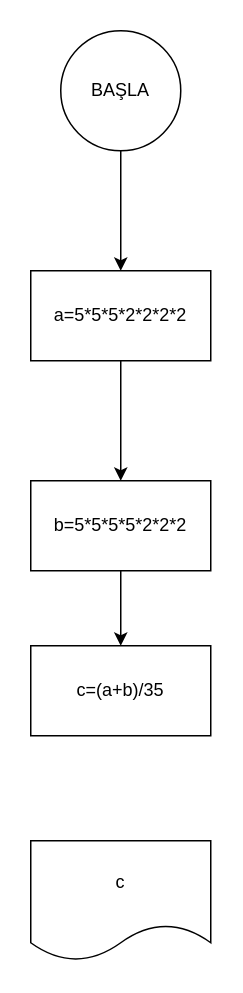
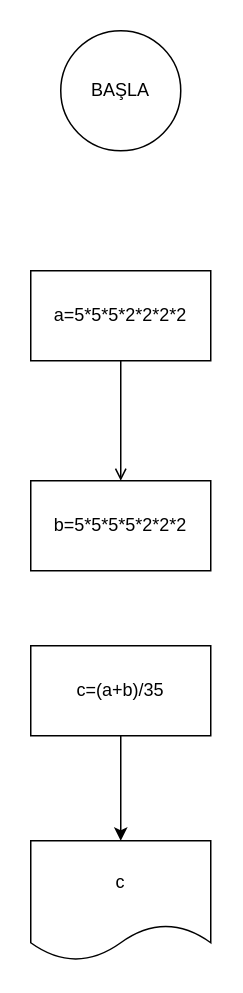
edge "BAŞLA" -> "a=5*5*5*2*2*2*2": removed
edge "a=5*5*5*2*2*2*2" -> "b=5*5*5*5*2*2*2": arrowhead classic -> open
edge "b=5*5*5*5*2*2*2" -> "c=(a+b)/35": removed
edge "c=(a+b)/35" -> "c": added
